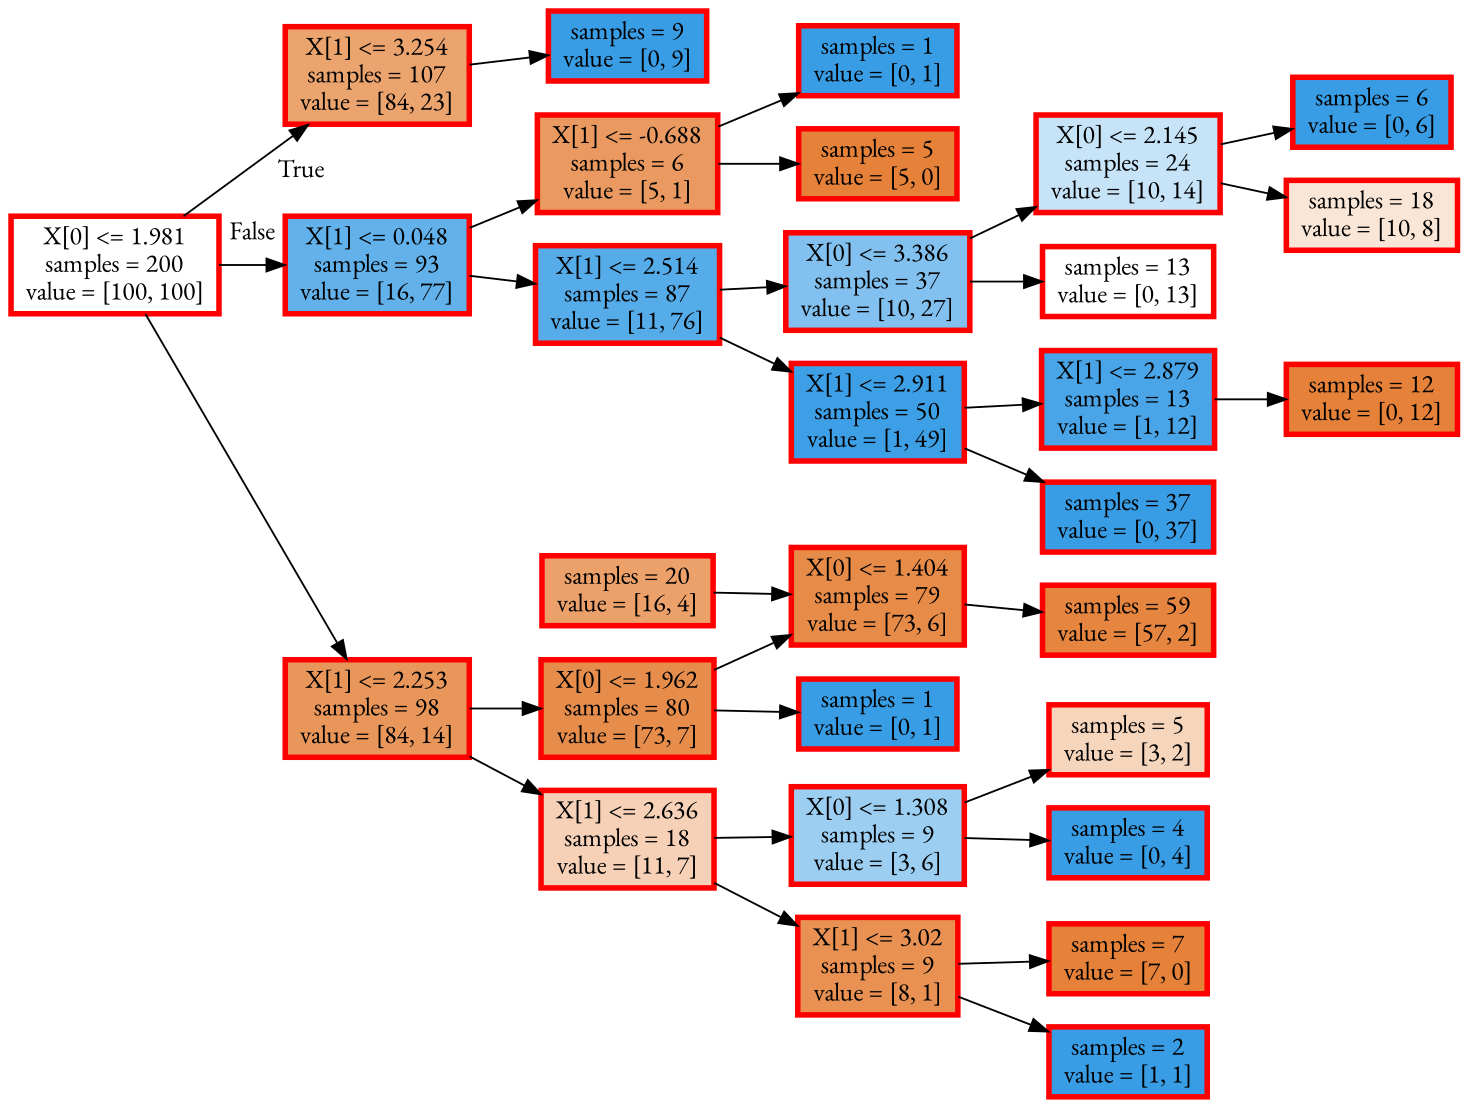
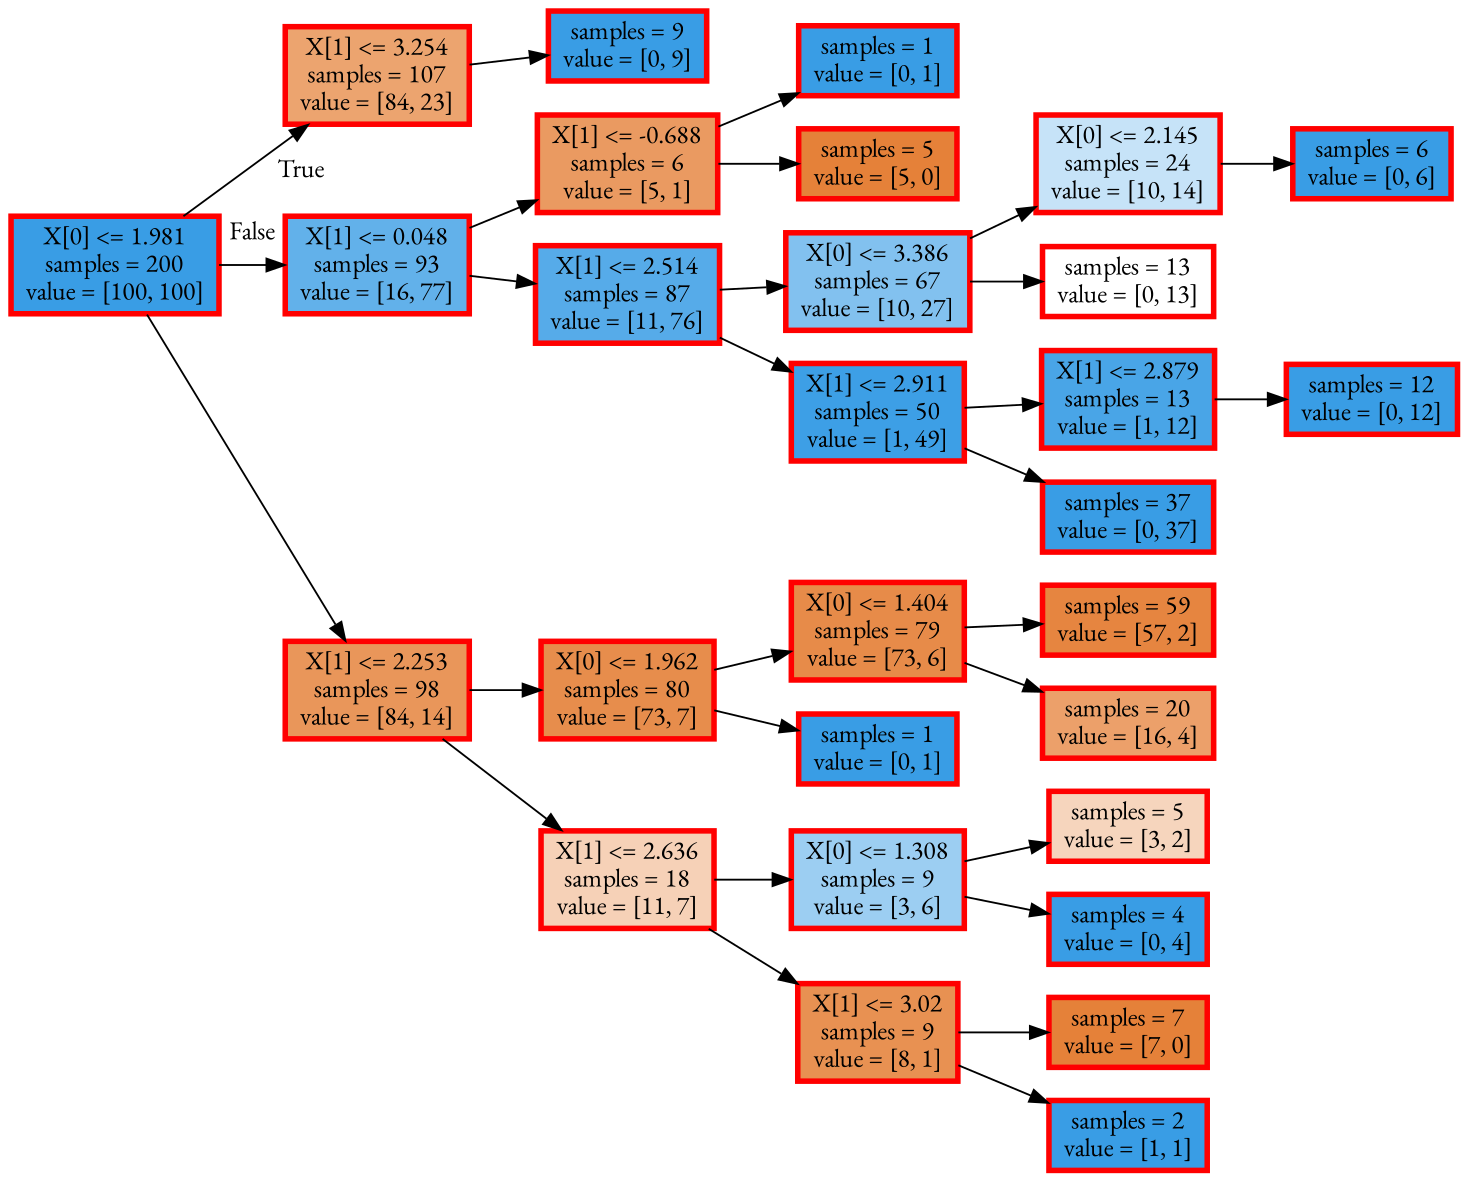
node "samples = 18 value = [10, 8]": removed
node "X[0] <= 1.981 samples = 200 value = [100, 100]": fillcolor #ffffff -> #399de5
node "X[0] <= 3.386 samples = 37 value = [10, 27]": label "X[0] <= 3.386 samples = 37 value = [10, 27]" -> "X[0] <= 3.386 samples = 67 value = [10, 27]"
node "samples = 12 value = [0, 12]": fillcolor #e58139 -> #399de5
edge "samples = 20 value = [16, 4]" -> "X[0] <= 1.404 samples = 79 value = [73, 6]": reversed
